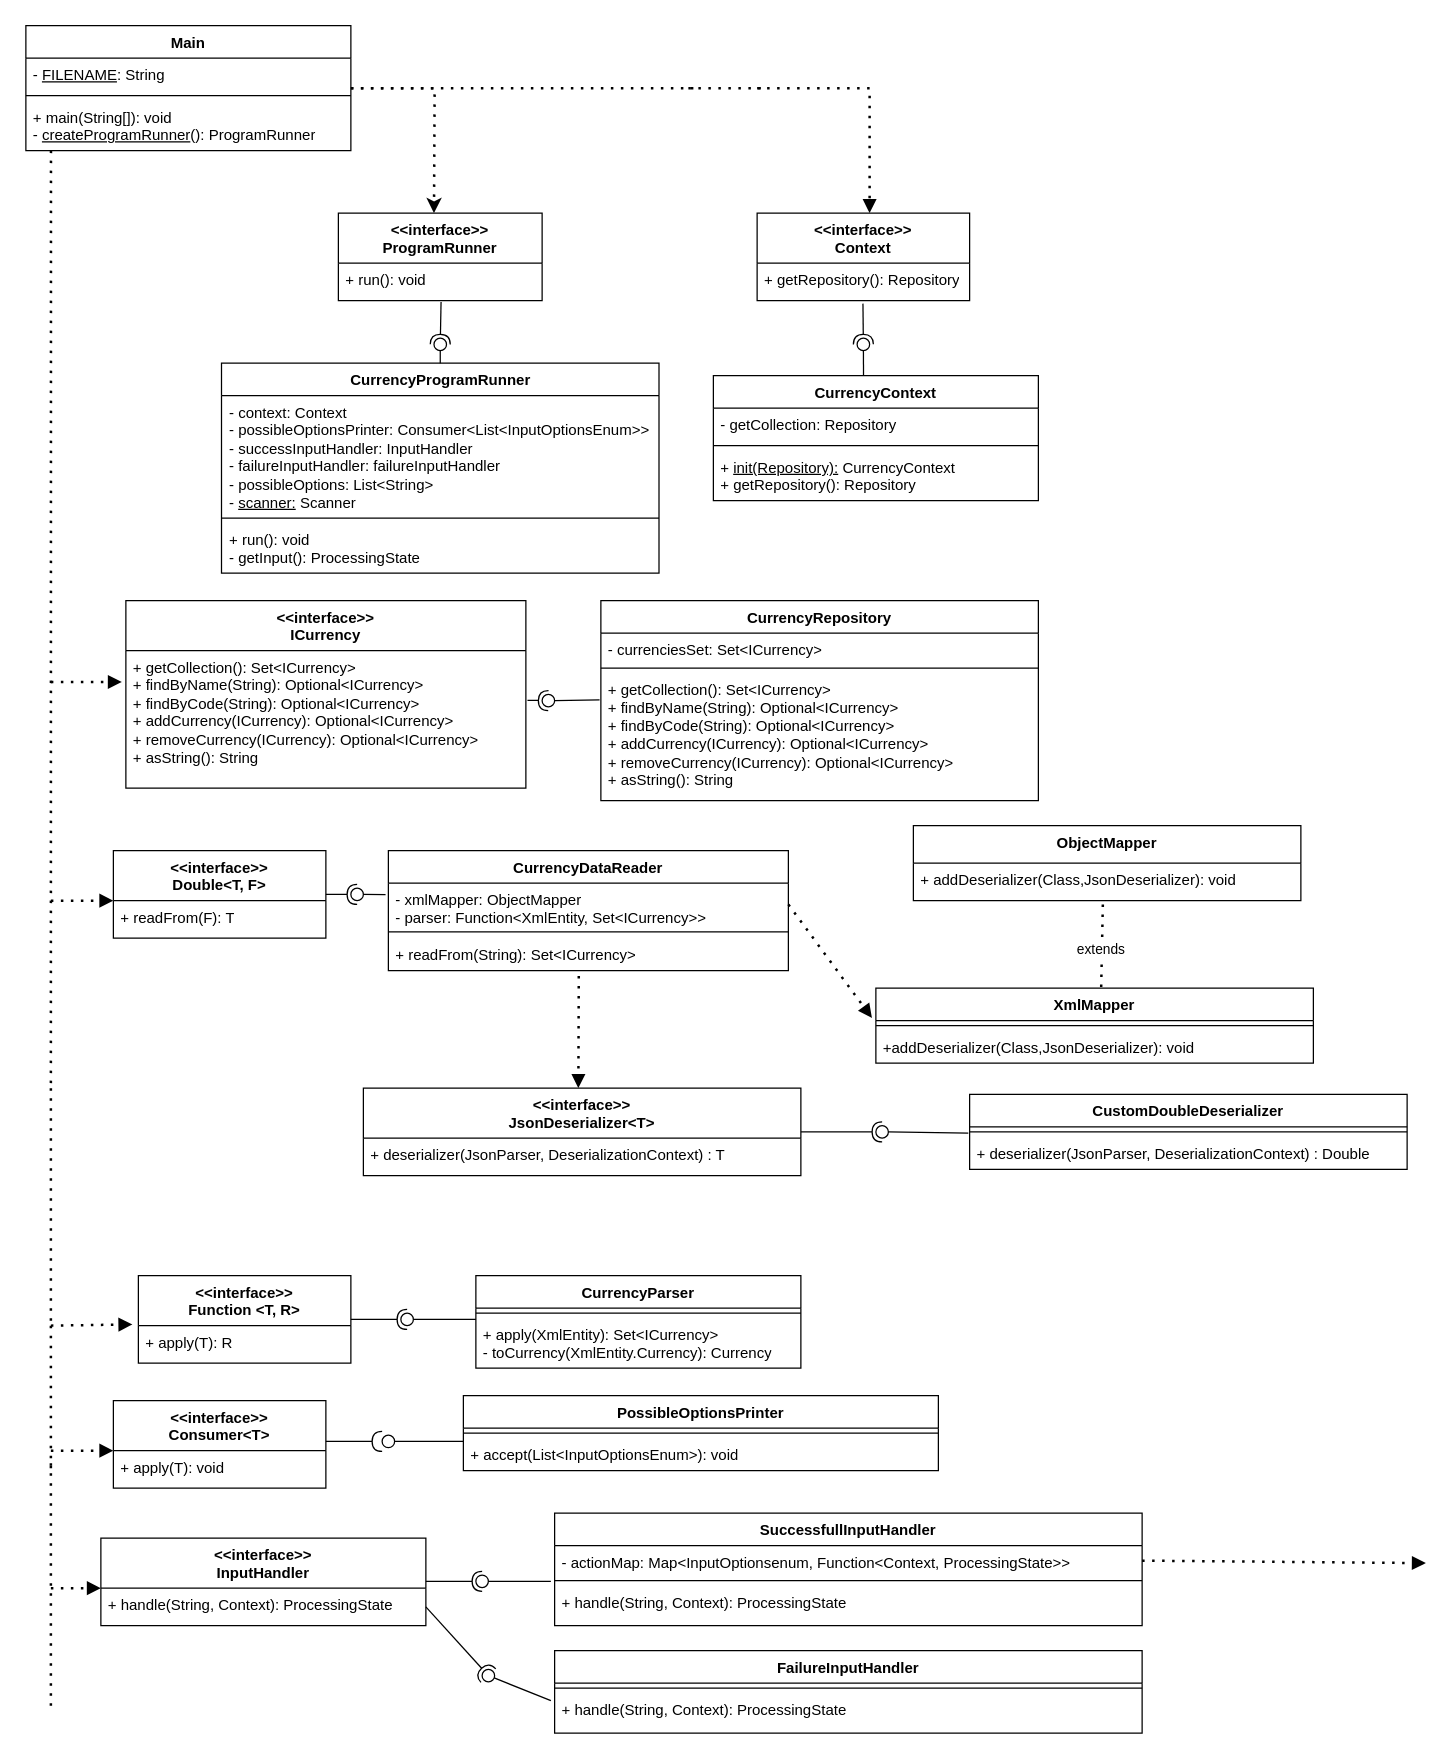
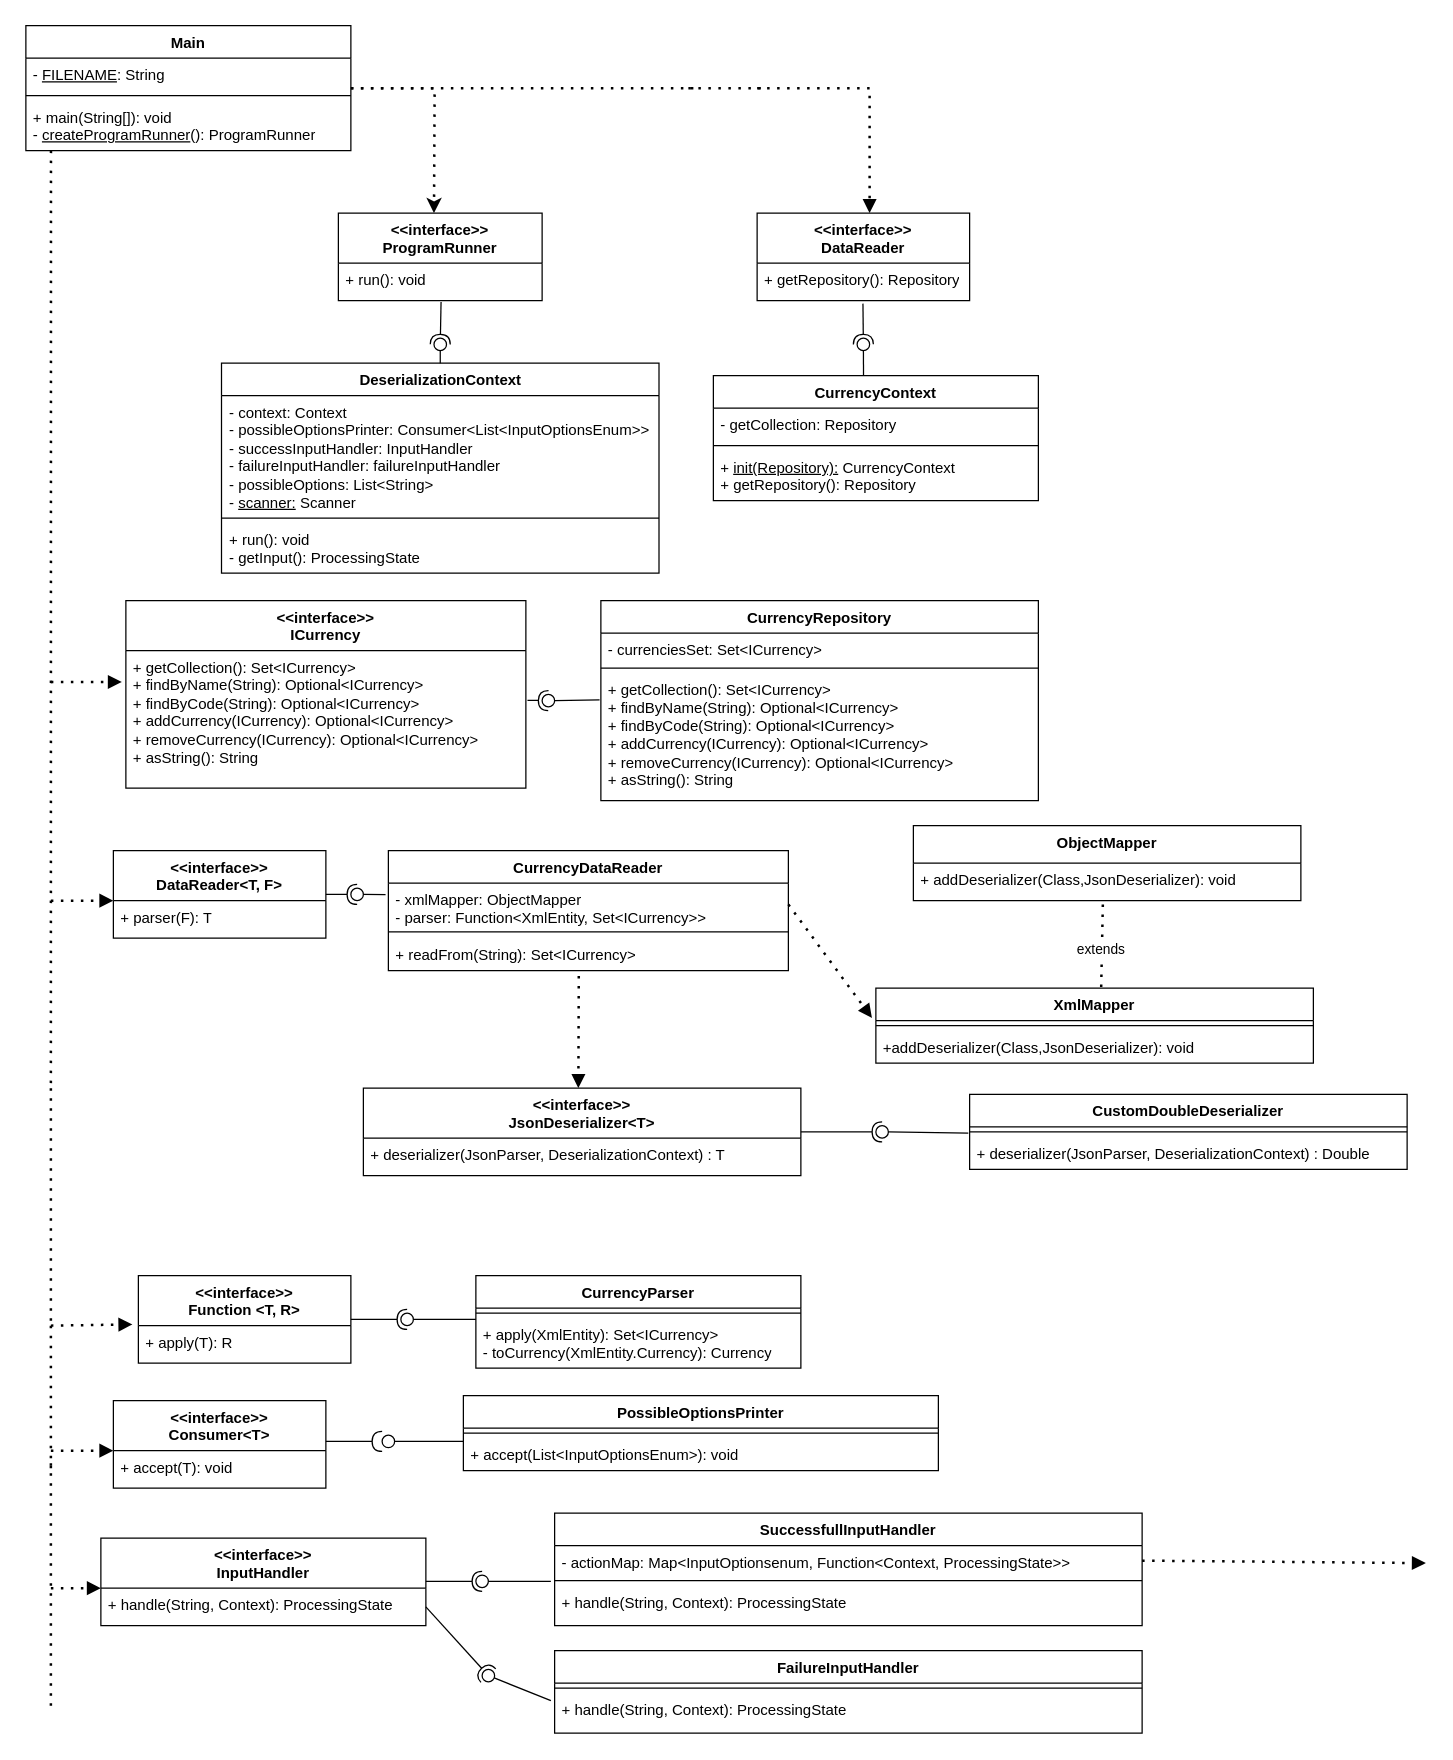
node "<<interface>> Context": label "<<interface>> Context" -> "<<interface>> DataReader"
node "CurrencyProgramRunner": label "CurrencyProgramRunner" -> "DeserializationContext"
node "<<interface>> Double<T, F>": label "<<interface>> Double<T, F>" -> "<<interface>> DataReader<T, F>"
node "+ readFrom(F): T": label "+ readFrom(F): T" -> "+ parser(F): T"
node "+ apply(T): void": label "+ apply(T): void" -> "+ accept(T): void"
